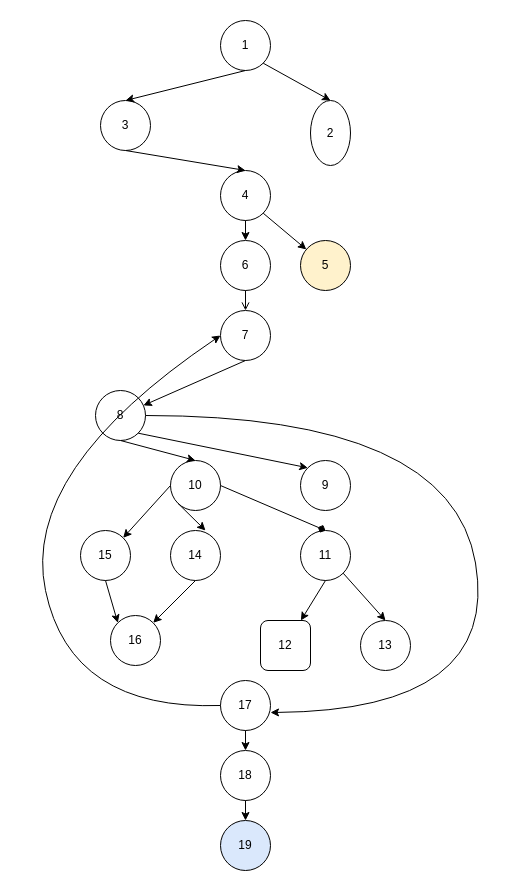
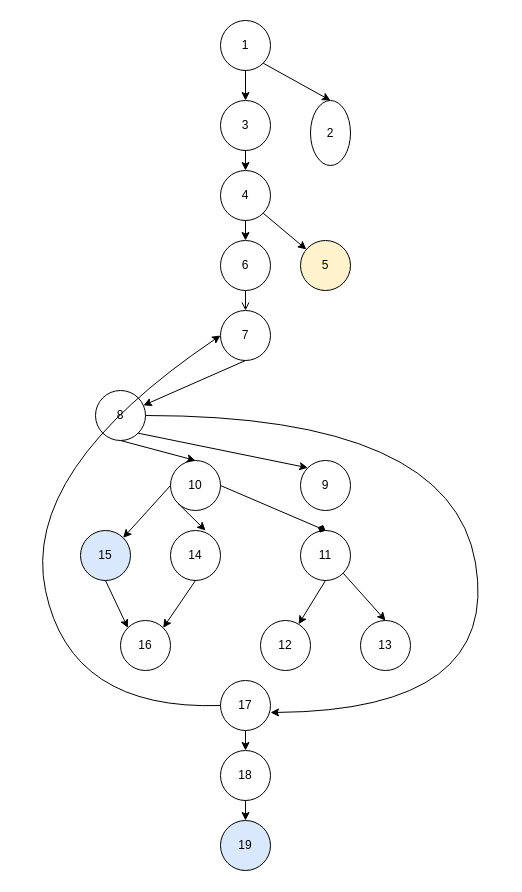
node "3": moved (126, 126) -> (246, 126)
node "15": fillcolor #ffffff -> #dae8fc
node "16": moved (136, 641) -> (146, 646)
node "12": shape rounded rectangle -> ellipse
